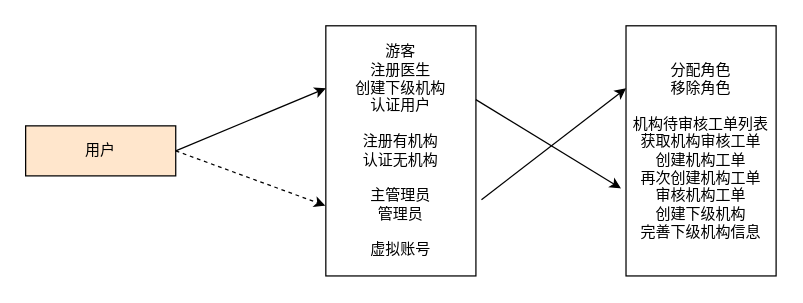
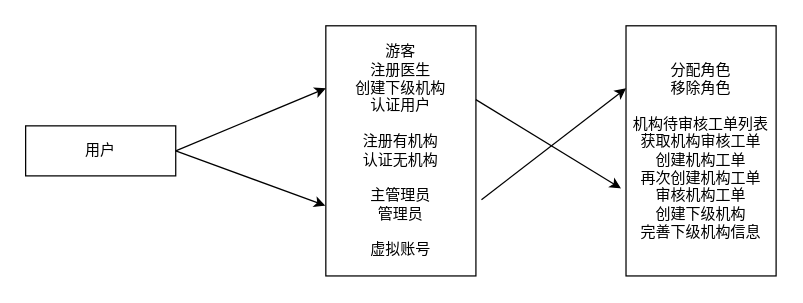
node "用户": fillcolor #ffe6cc -> #ffffff
edge "用户" -> "游客 注册医生 创建下级机构 认证用户 注册有机构 认证无机构 主管理员 管理员 虚拟账号": style dashed -> solid
